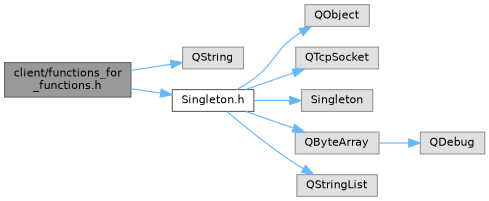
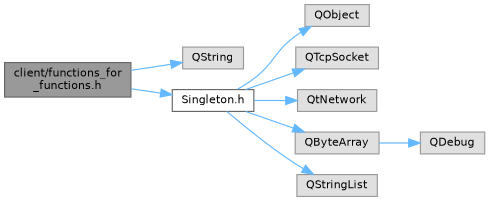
node "Singleton": label "Singleton" -> "QtNetwork"
